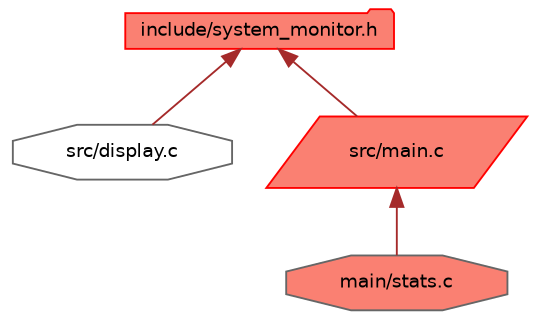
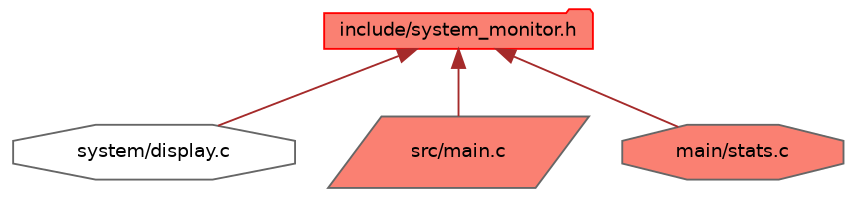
node "src/display.c": label "src/display.c" -> "system/display.c"
node "src/main.c": color red -> gray40
edge "main/stats.c" -> "src/main.c": now "main/stats.c" -> "include/system_monitor.h"
